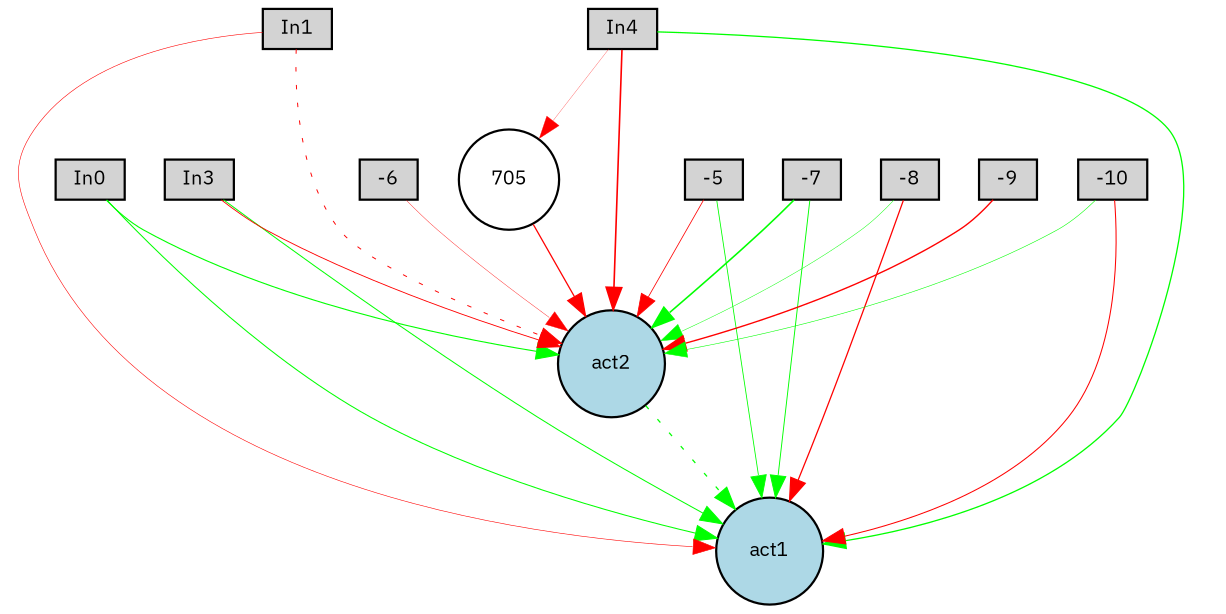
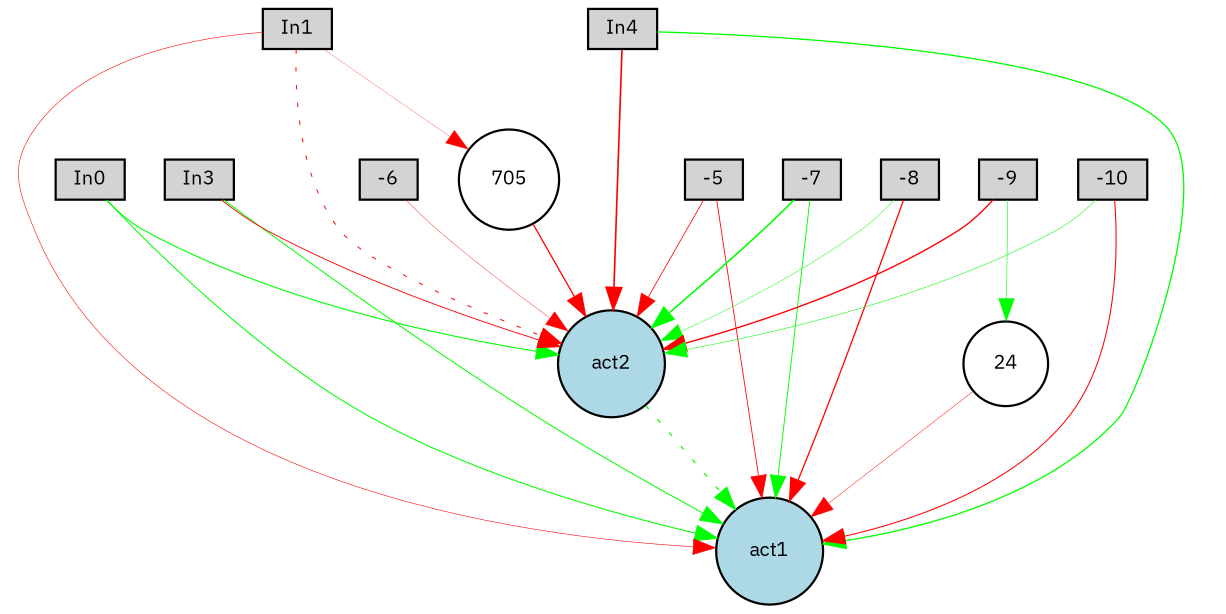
edge "In4" -> "705": now "In1" -> "705"
edge "-5" -> "act1": color green -> red
node "24": added
